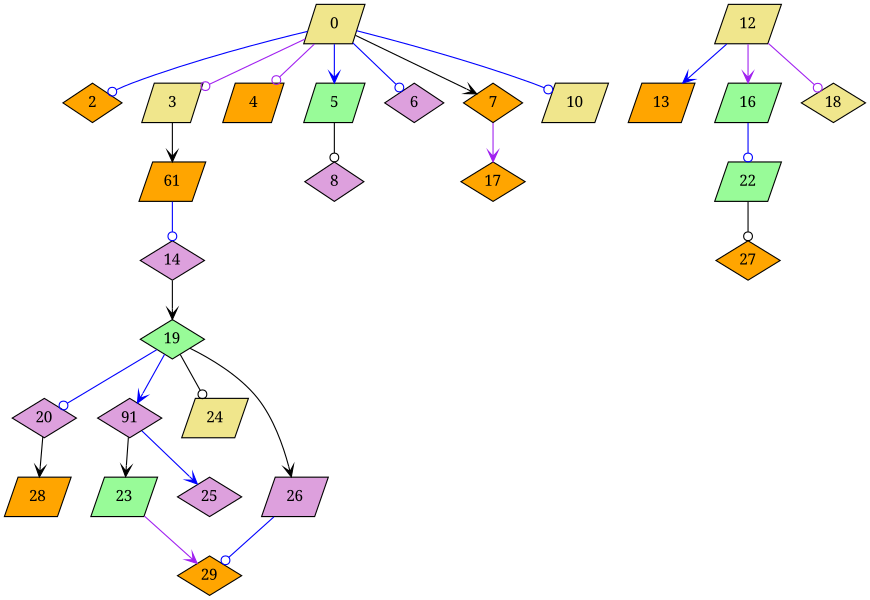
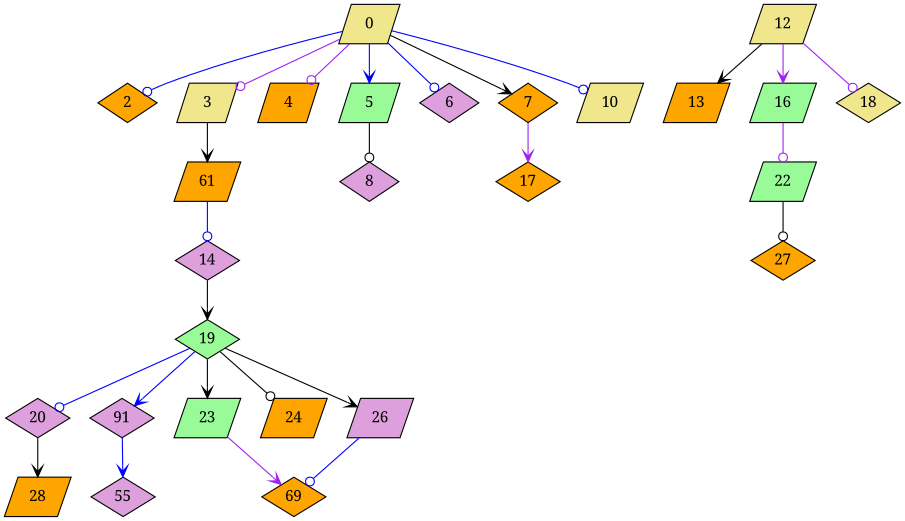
edge "12" -> "13": color blue -> black
edge "16" -> "22": color blue -> purple
node "24": fillcolor khaki -> orange
edge "91" -> "23": now "19" -> "23"
node "25": label "25" -> "55"
node "29": label "29" -> "69"
